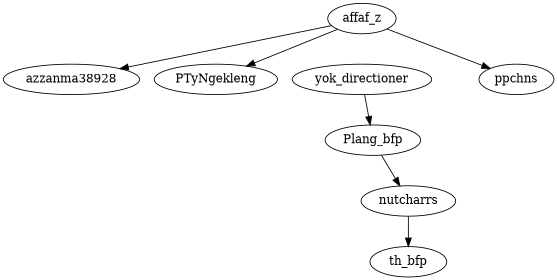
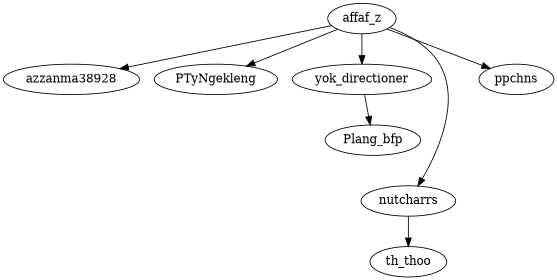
edge "affaf_z" -> "yok_directioner": added
edge "Plang_bfp" -> "nutcharrs": now "affaf_z" -> "nutcharrs"
node "th_bfp": label "th_bfp" -> "th_thoo"
